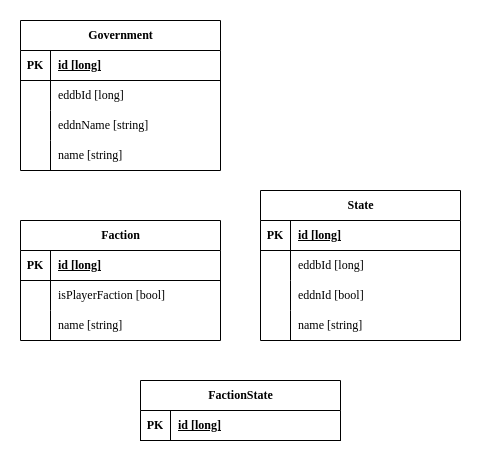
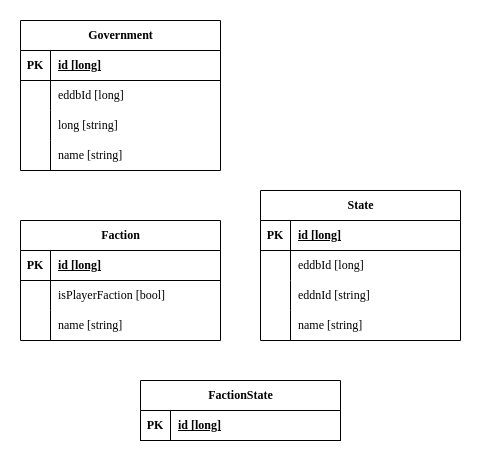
node "eddnName [string]": label "eddnName [string]" -> "long [string]"
node "eddnId [bool]": label "eddnId [bool]" -> "eddnId [string]"
